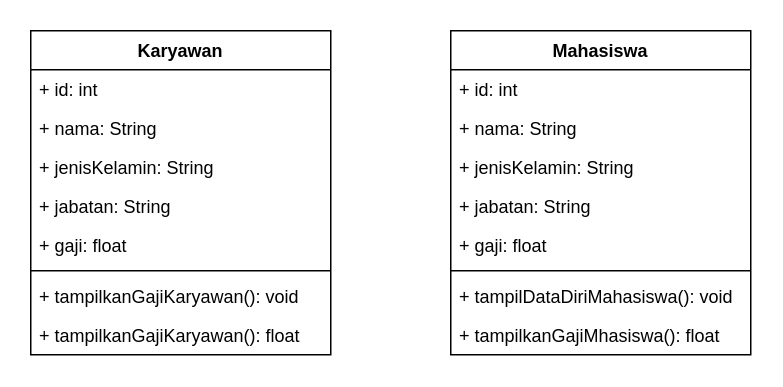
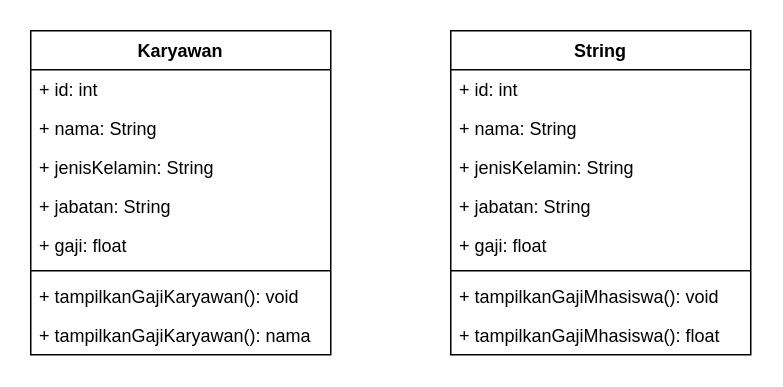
node "Mahasiswa": label "Mahasiswa" -> "String"
node "+ tampilDataDiriMahasiswa(): void": label "+ tampilDataDiriMahasiswa(): void" -> "+ tampilkanGajiMhasiswa(): void"
node "+ tampilkanGajiKaryawan(): float": label "+ tampilkanGajiKaryawan(): float" -> "+ tampilkanGajiKaryawan(): nama"
